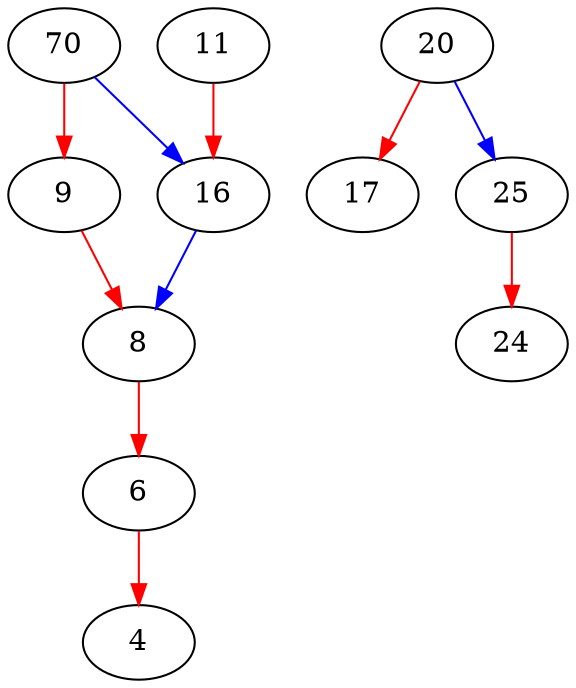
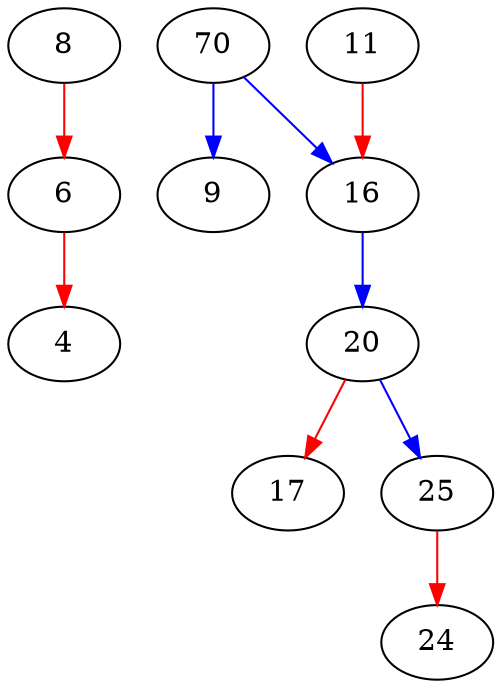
edge "70" -> "9": color red -> blue
edge "9" -> "8": removed
edge "16" -> "8": now "16" -> "20"
